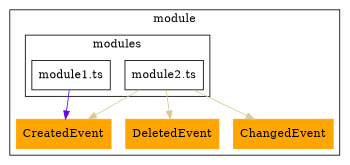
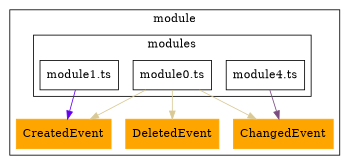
node "module2.ts": label "module2.ts" -> "module0.ts"
node "module4.ts": added
